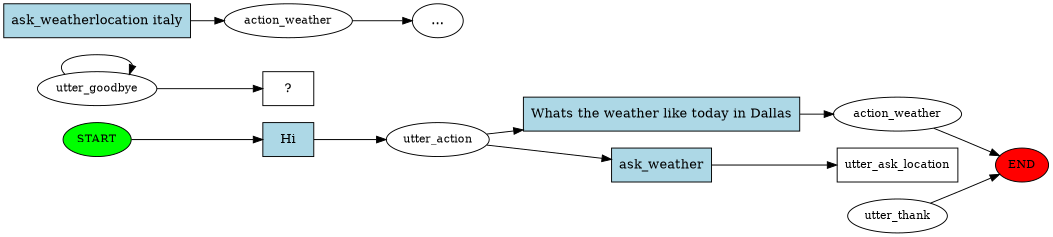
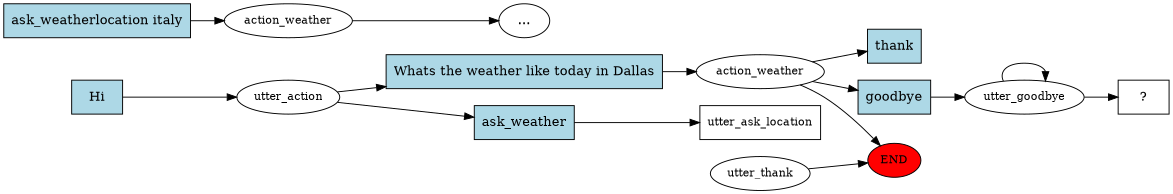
node "thank": added
node "goodbye": added
node "START": removed
